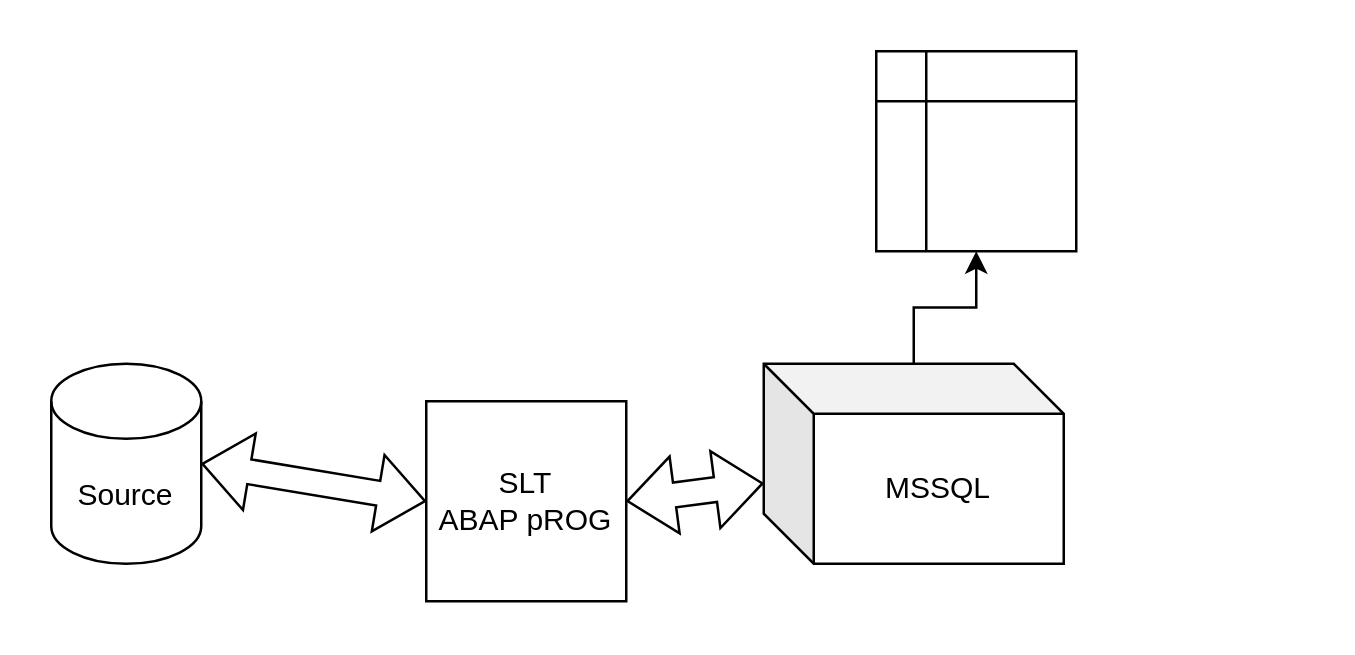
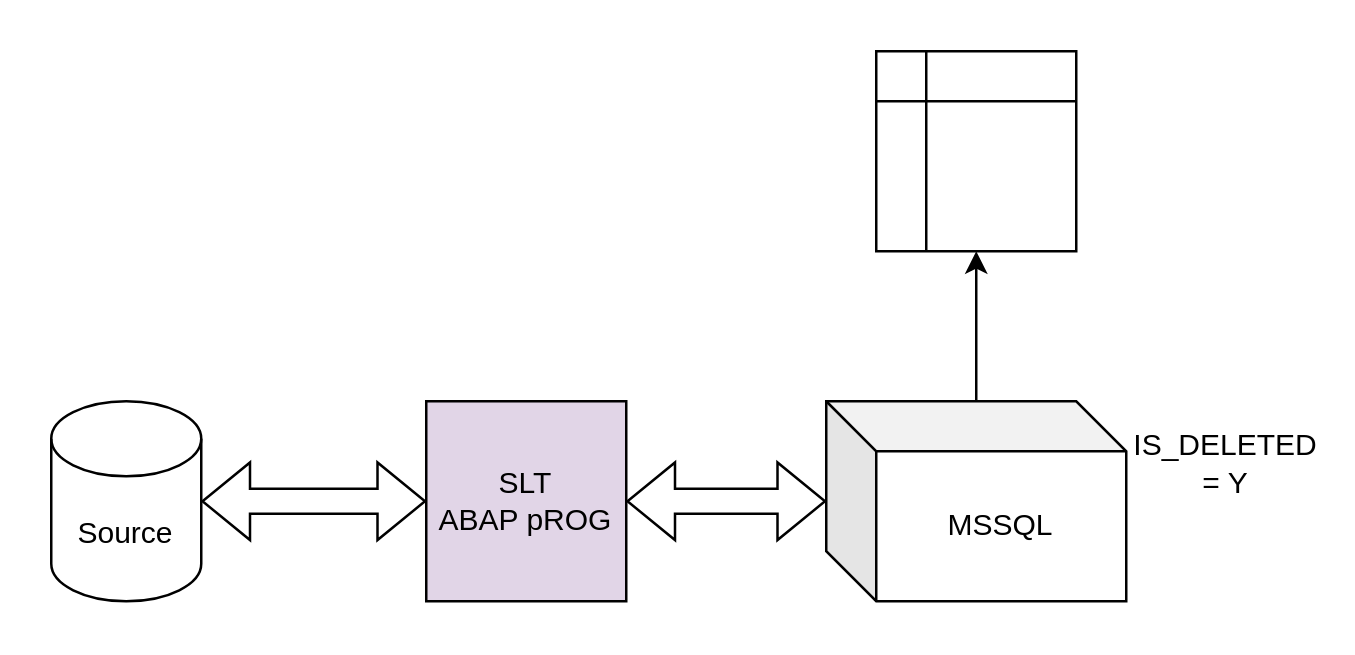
node "Source": moved (126, 464) -> (126, 501)
node "MSSQL": moved (914, 464) -> (976, 501)
node "IS_DELETED = Y": added
node "SLT ABAP pROG": fillcolor #ffffff -> #e1d5e7
